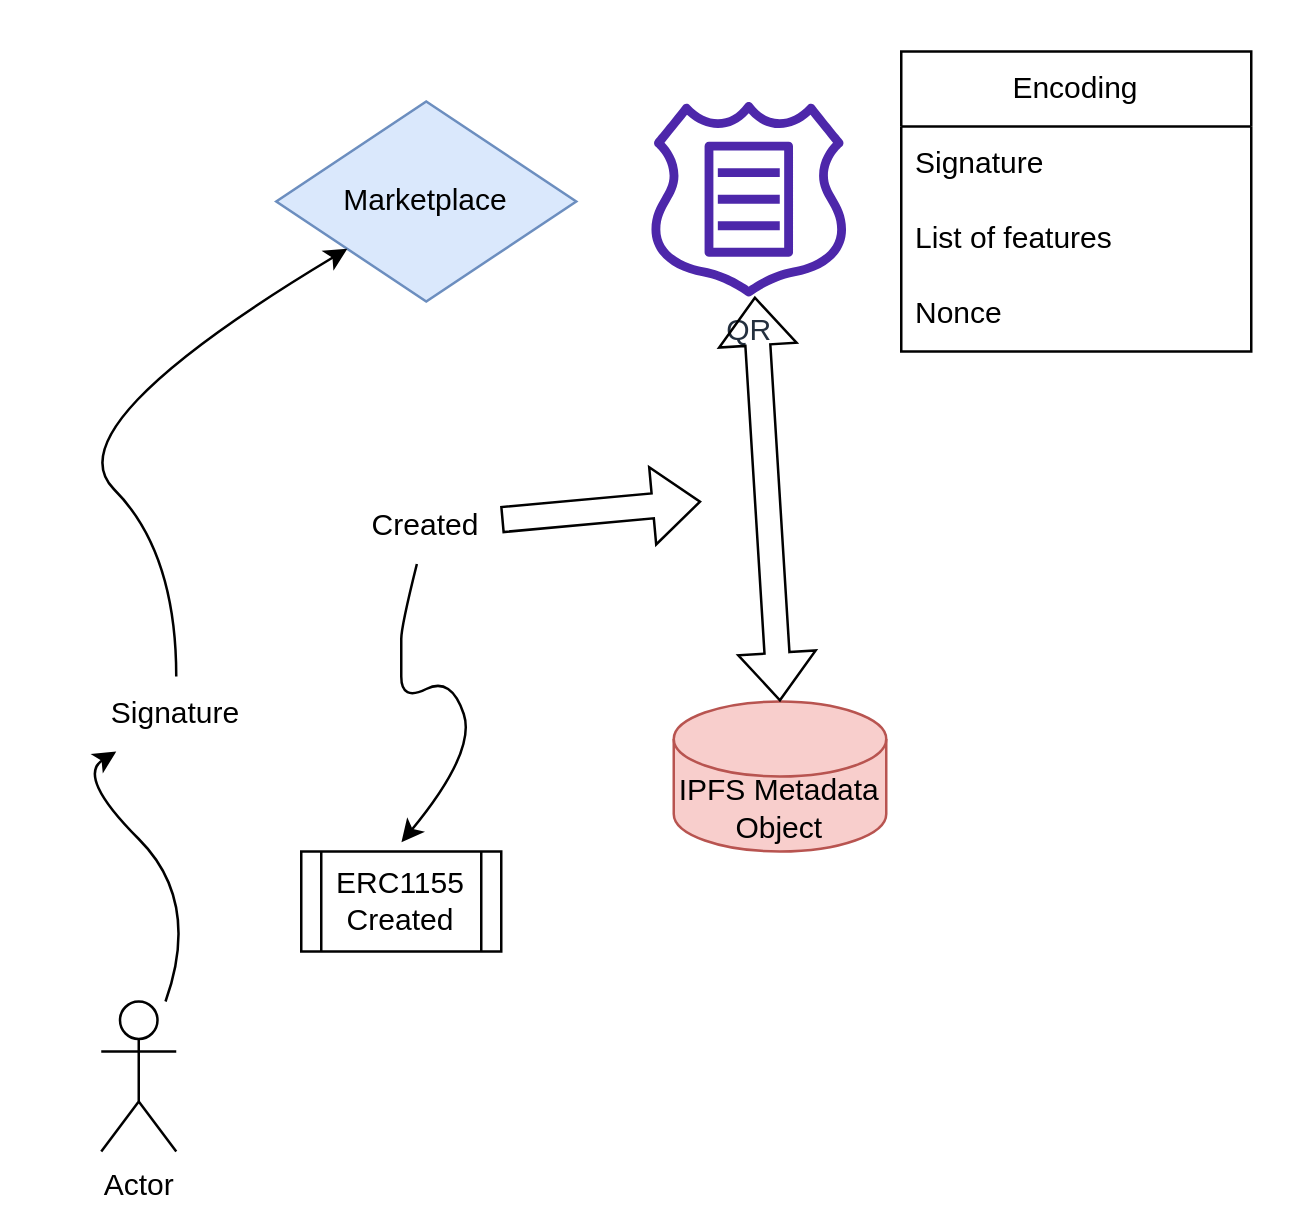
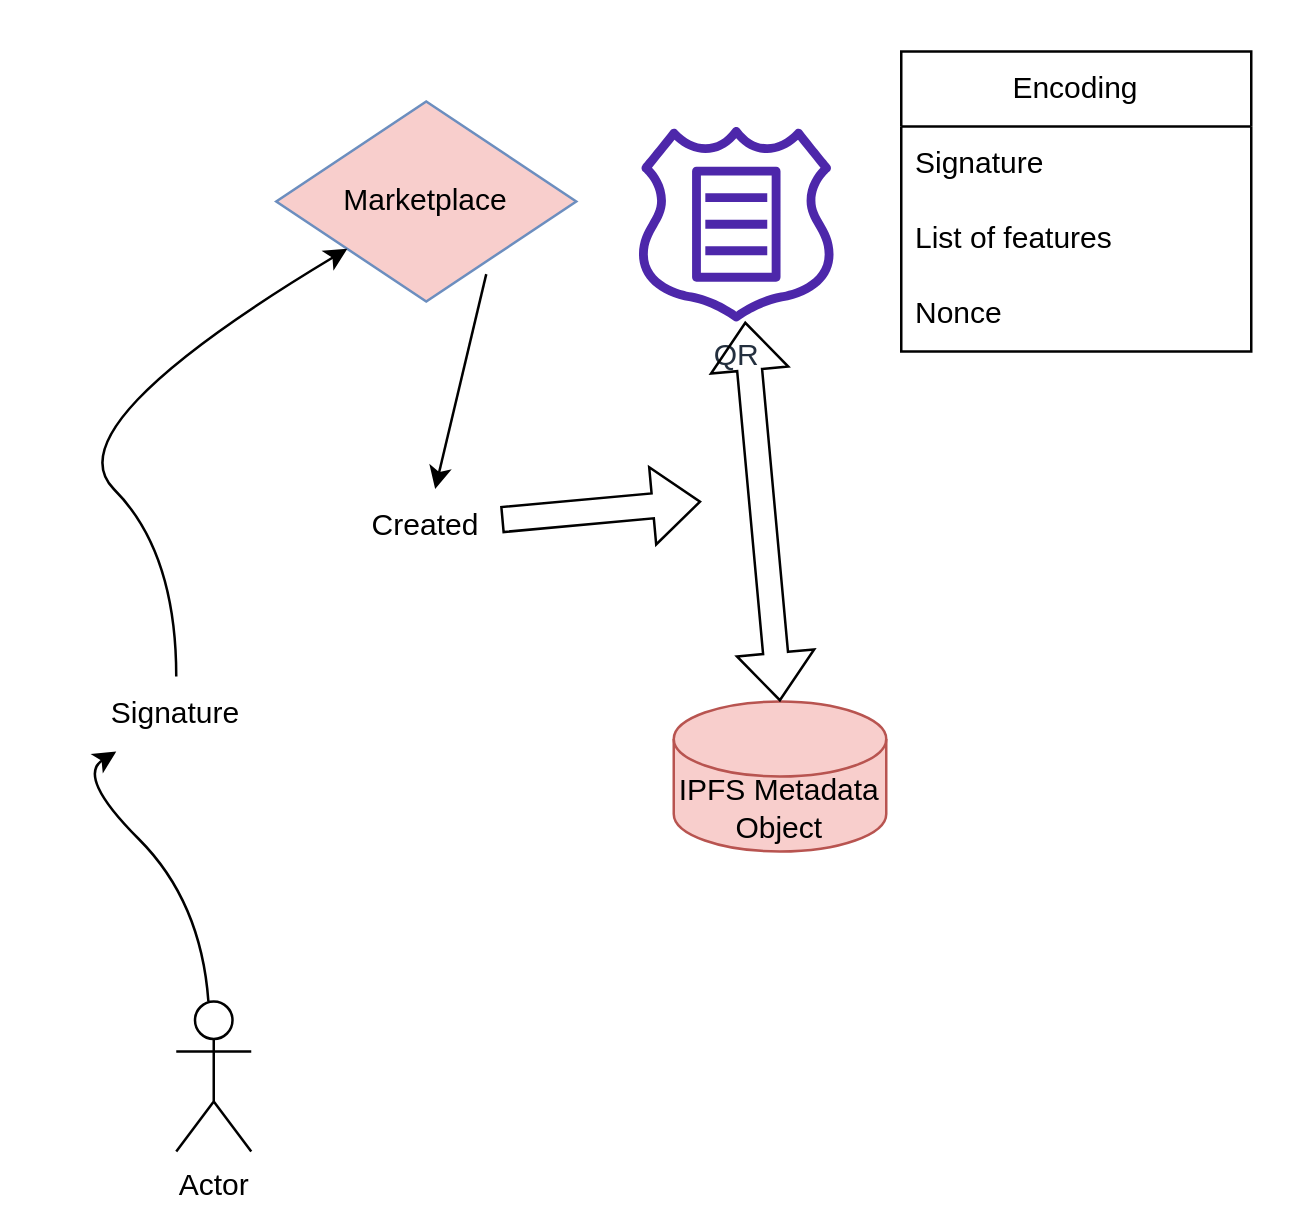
node "QR": moved (749, 199) -> (736, 224)
node "Marketplace": fillcolor #dae8fc -> #f8cecc
edge "Marketplace" -> "Created": added
edge "Created" -> "ERC1155 Created": removed
node "ERC1155 Created": removed
node "Actor": moved (139, 1076) -> (214, 1076)
